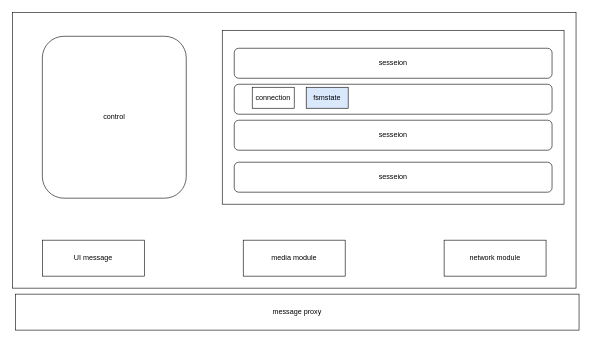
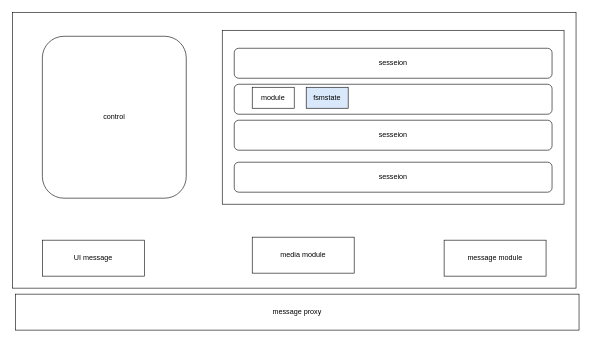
node "connection": label "connection" -> "module"
node "media module": moved (294, 258) -> (303, 255)
node "network module": label "network module" -> "message module"
